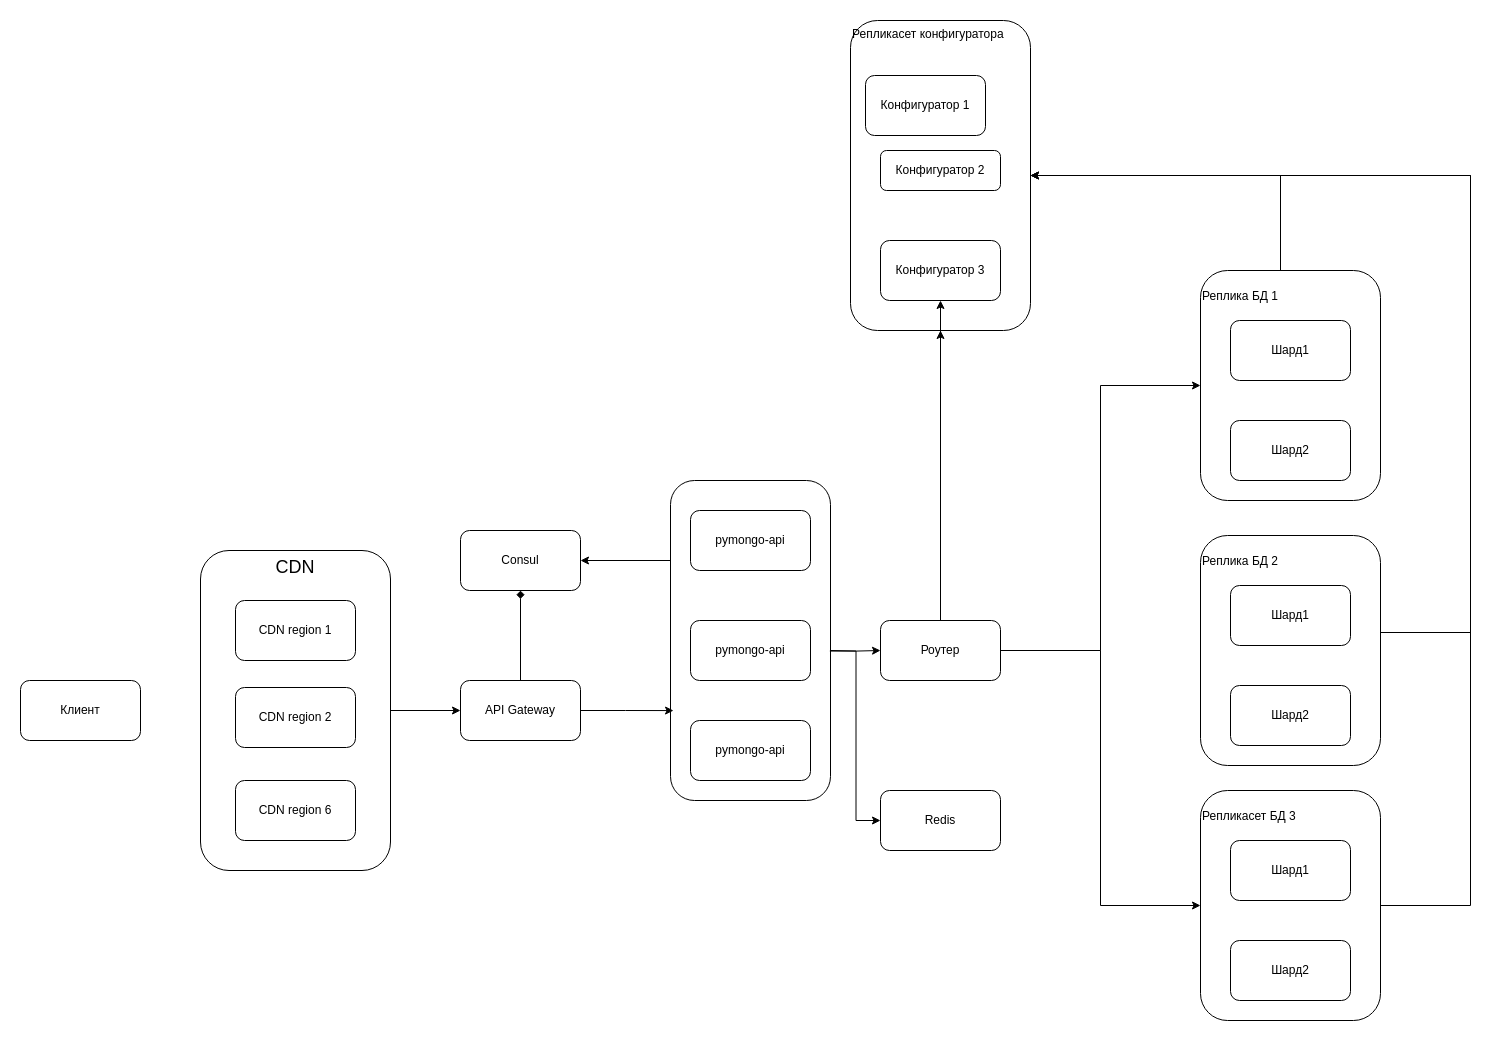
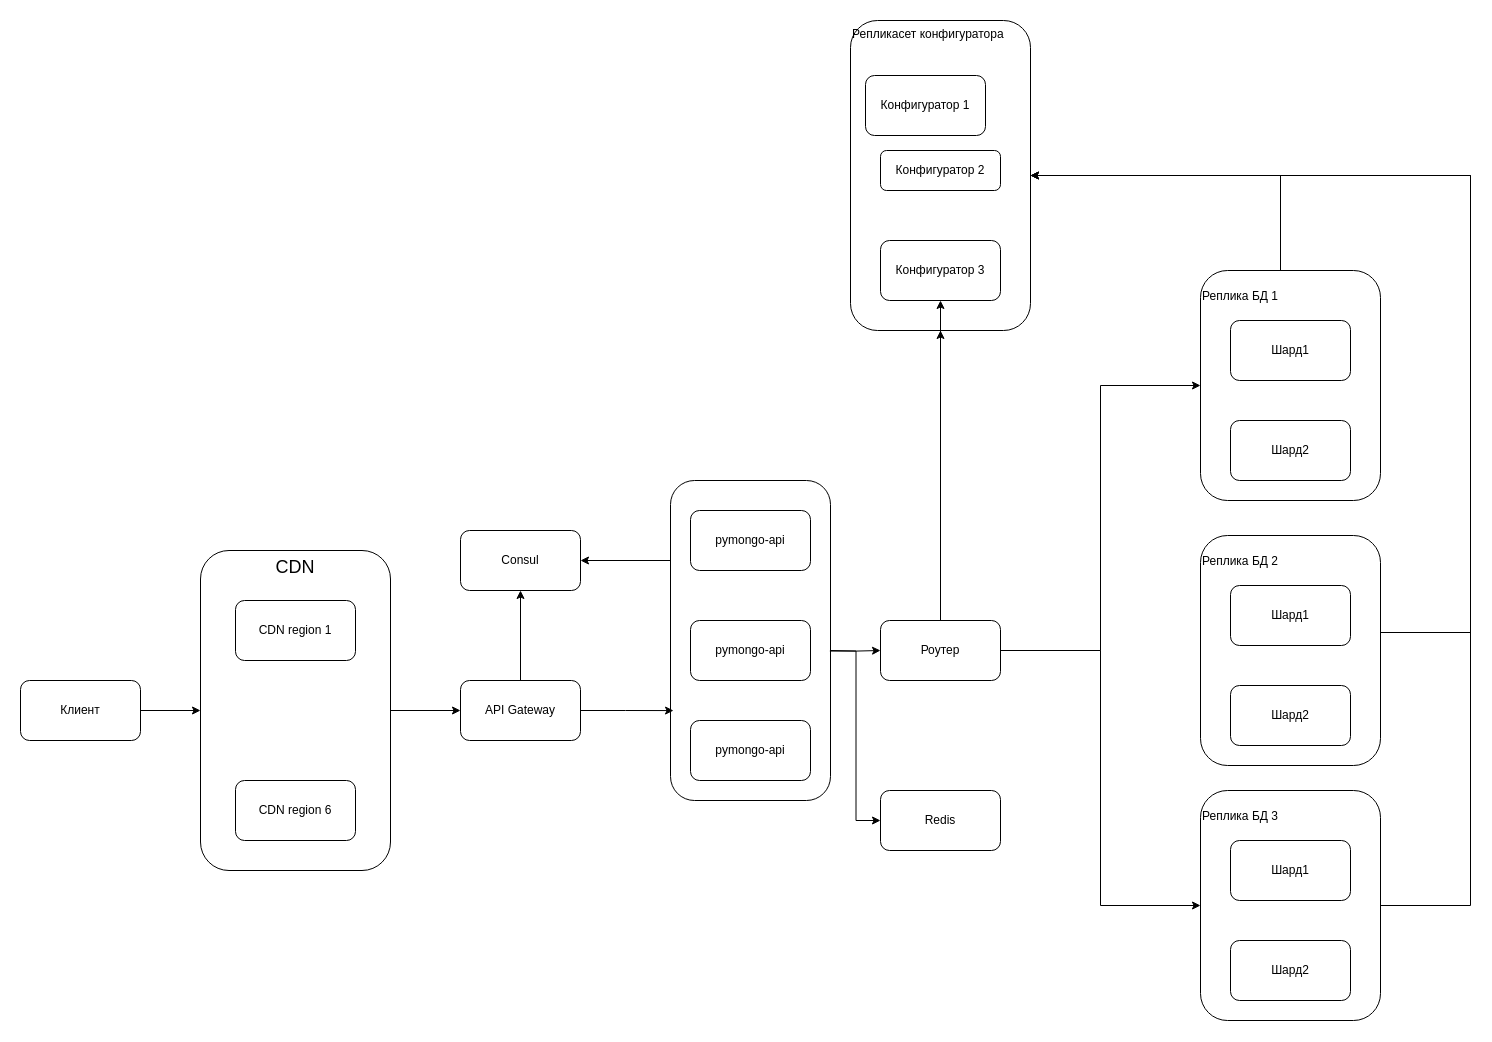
edge "API Gateway" -> "Consul": arrowhead diamond -> classic
edge "Клиент" -> "CDN": added
node "CDN region 2": removed
node "Репликасет БД 3": label "Репликасет БД 3" -> "Реплика БД 3"
